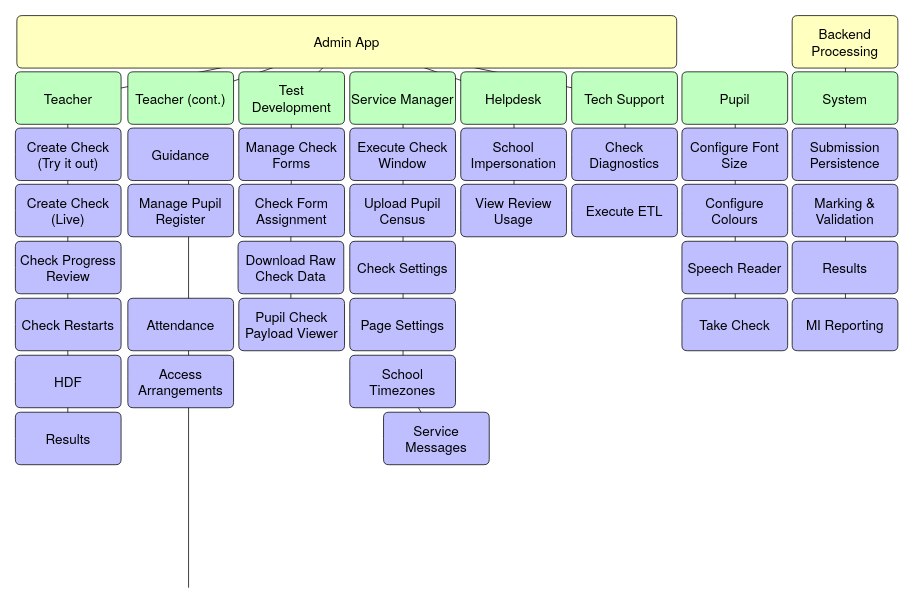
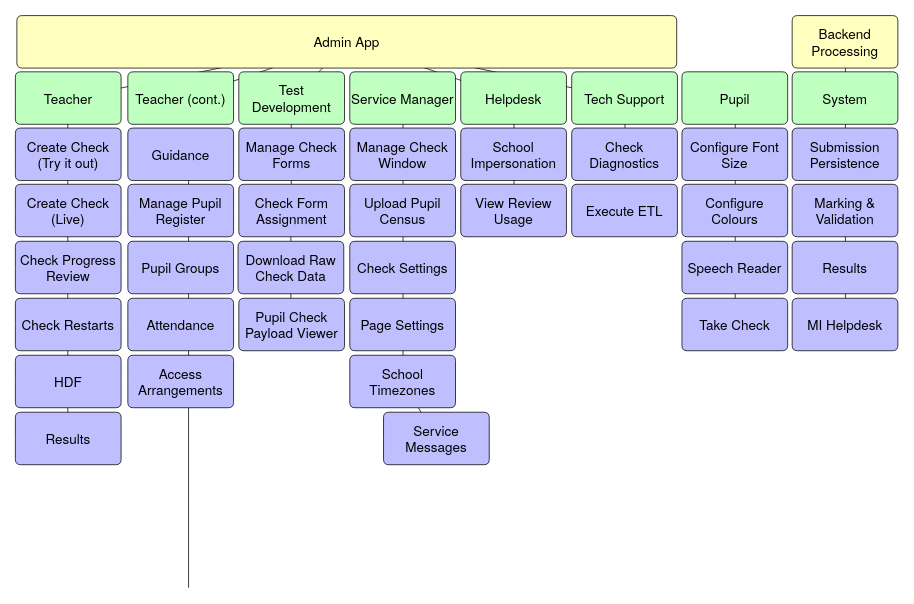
node "Execute Check Window": label "Execute Check Window" -> "Manage Check Window"
node "Pupil Groups": added
node "MI Reporting": label "MI Reporting" -> "MI Helpdesk"
